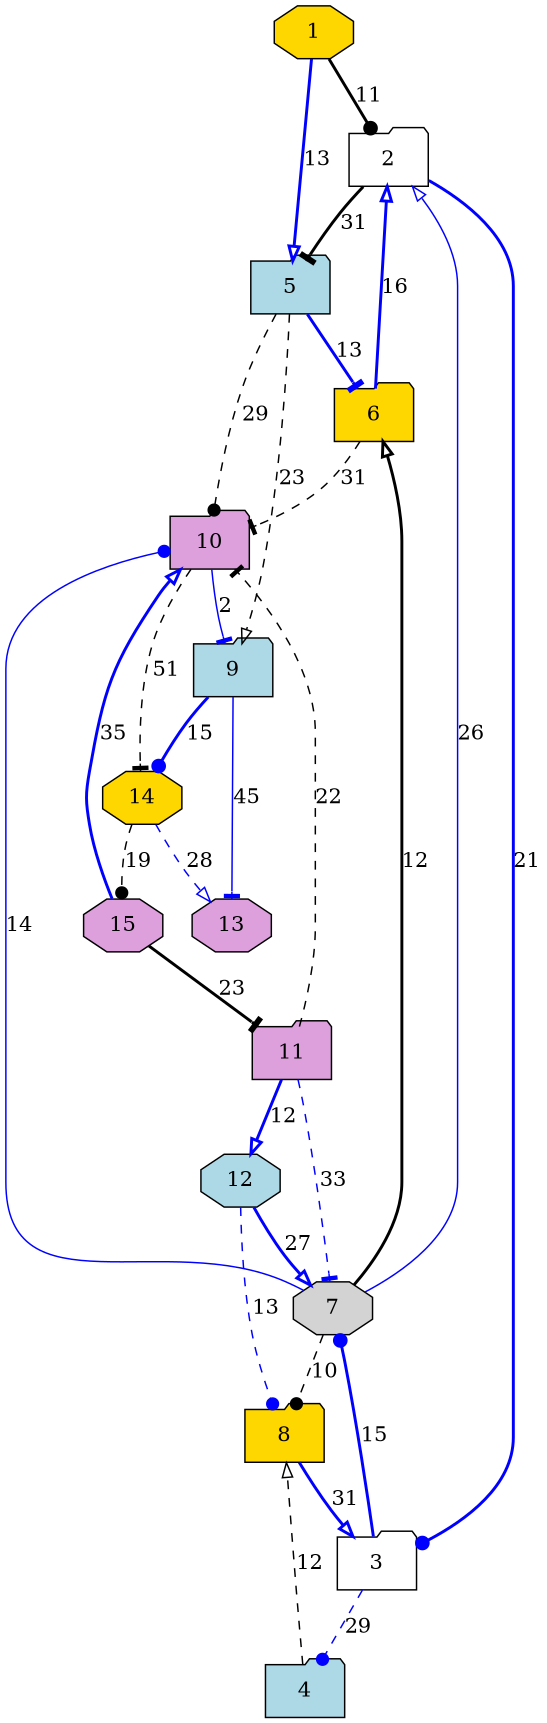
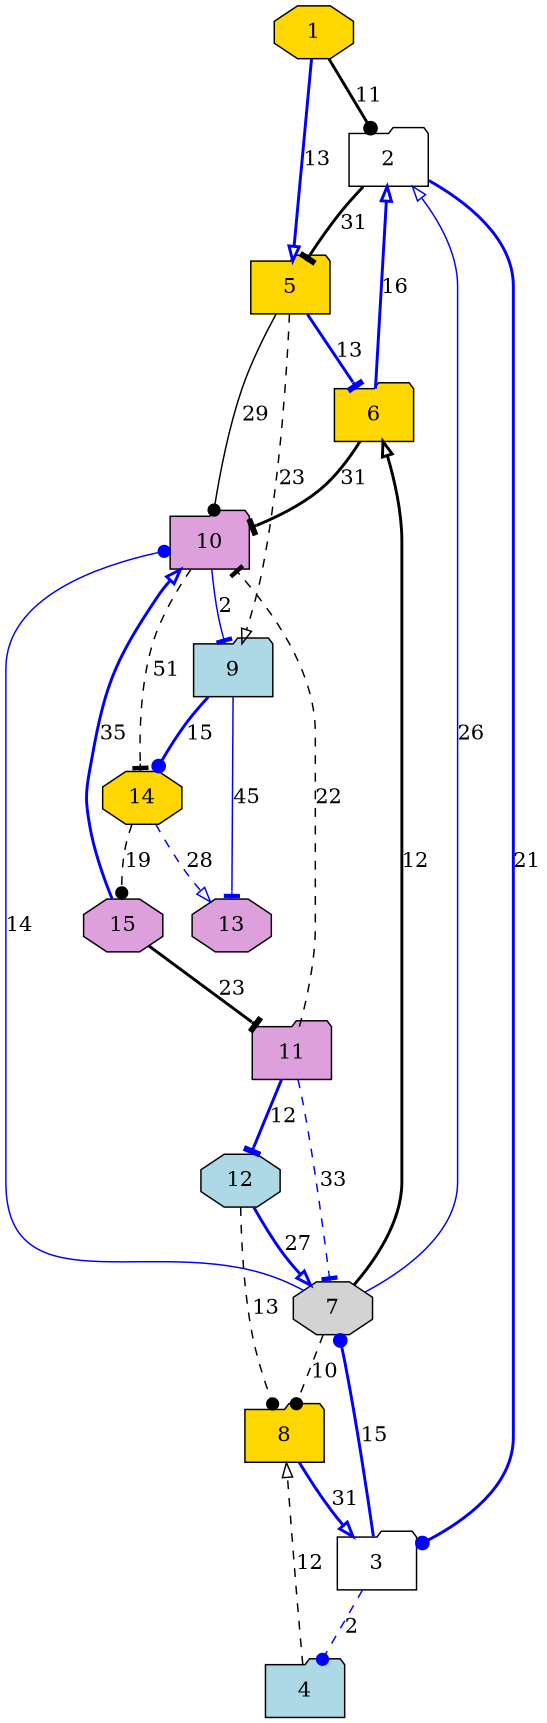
node "5": fillcolor lightblue -> gold
edge "5" -> "10": style dashed -> solid
edge "6" -> "10": style dashed -> bold
edge "11" -> "12": arrowhead onormal -> tee
edge "12" -> "8": color blue -> black
edge "3" -> "4": label "29" -> "2"
